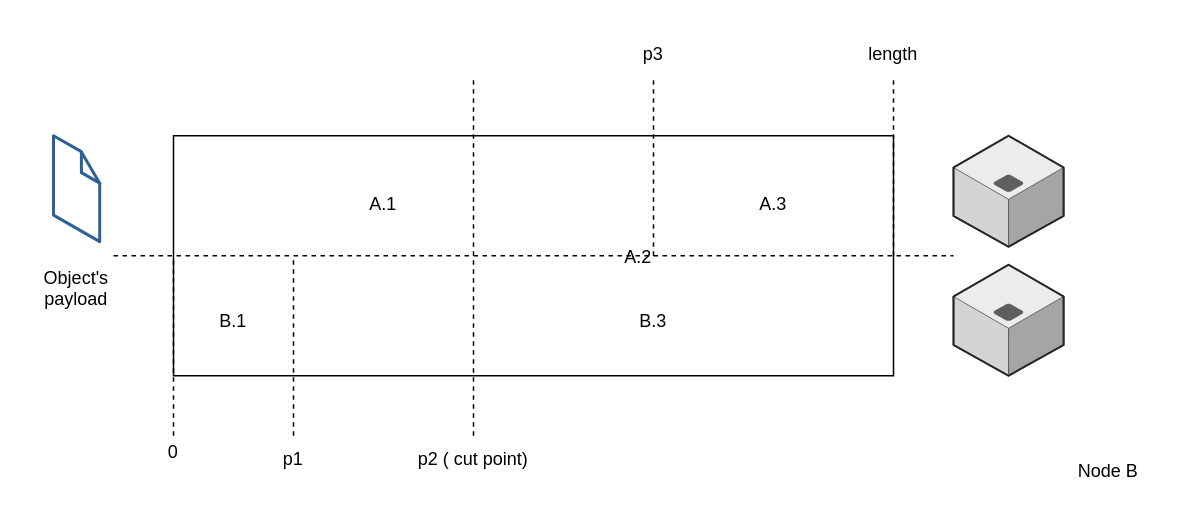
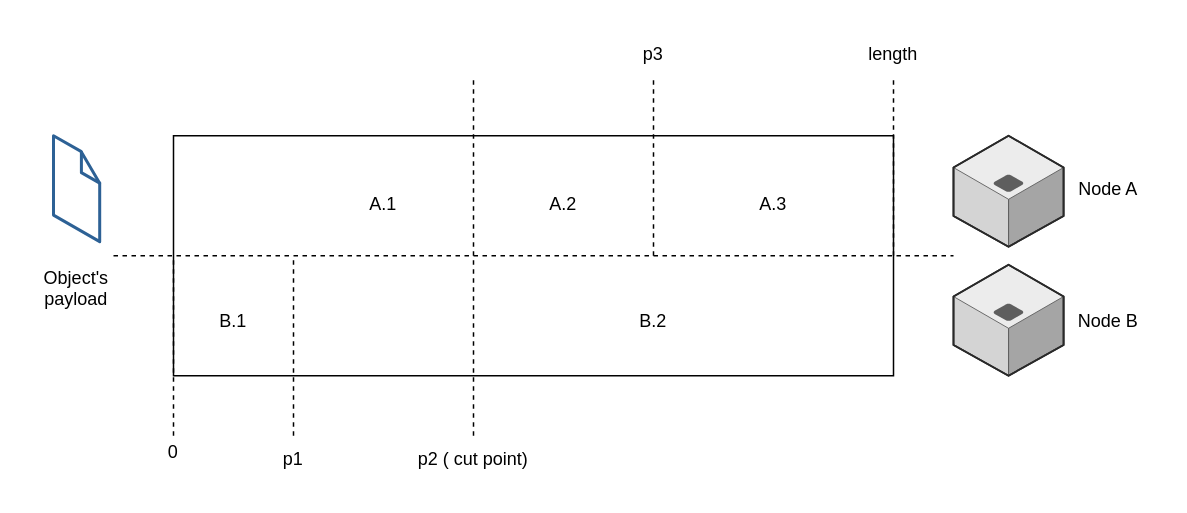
node "Node A": added
node "A.2": moved (638, 256) -> (563, 203)
node "B.3": label "B.3" -> "B.2"
node "Node B": moved (1108, 470) -> (1108, 320)
